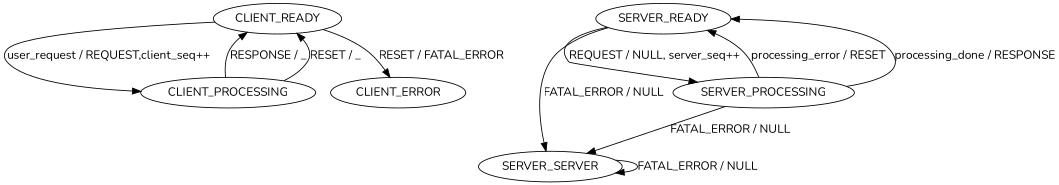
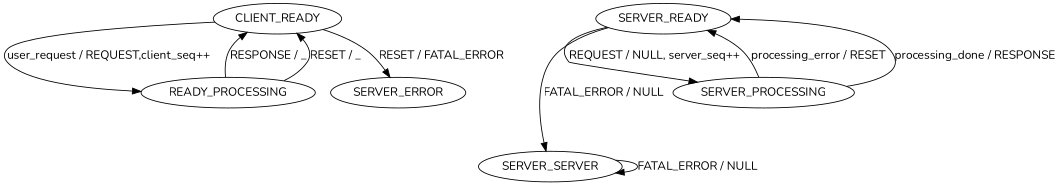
node "CLIENT_PROCESSING": label "CLIENT_PROCESSING" -> "READY_PROCESSING"
node "CLIENT_ERROR": label "CLIENT_ERROR" -> "SERVER_ERROR"
edge "SERVER_PROCESSING" -> "SERVER_SERVER": removed, label "FATAL_ERROR / NULL"
